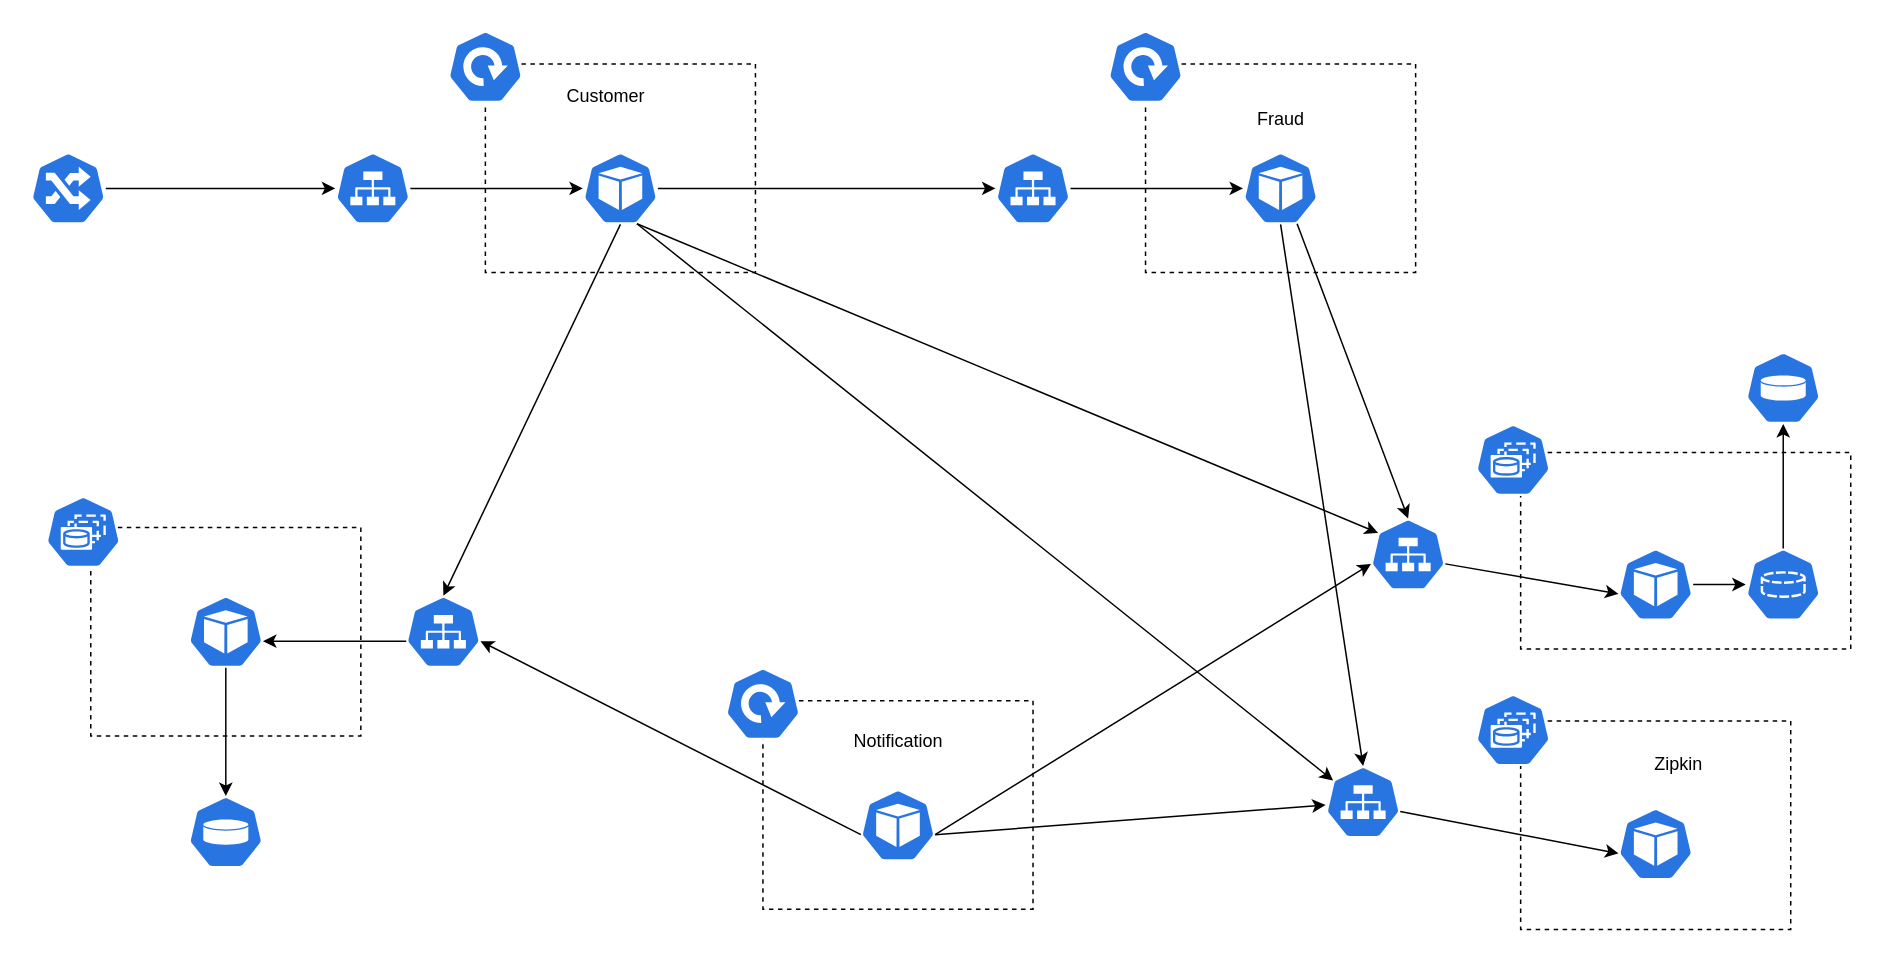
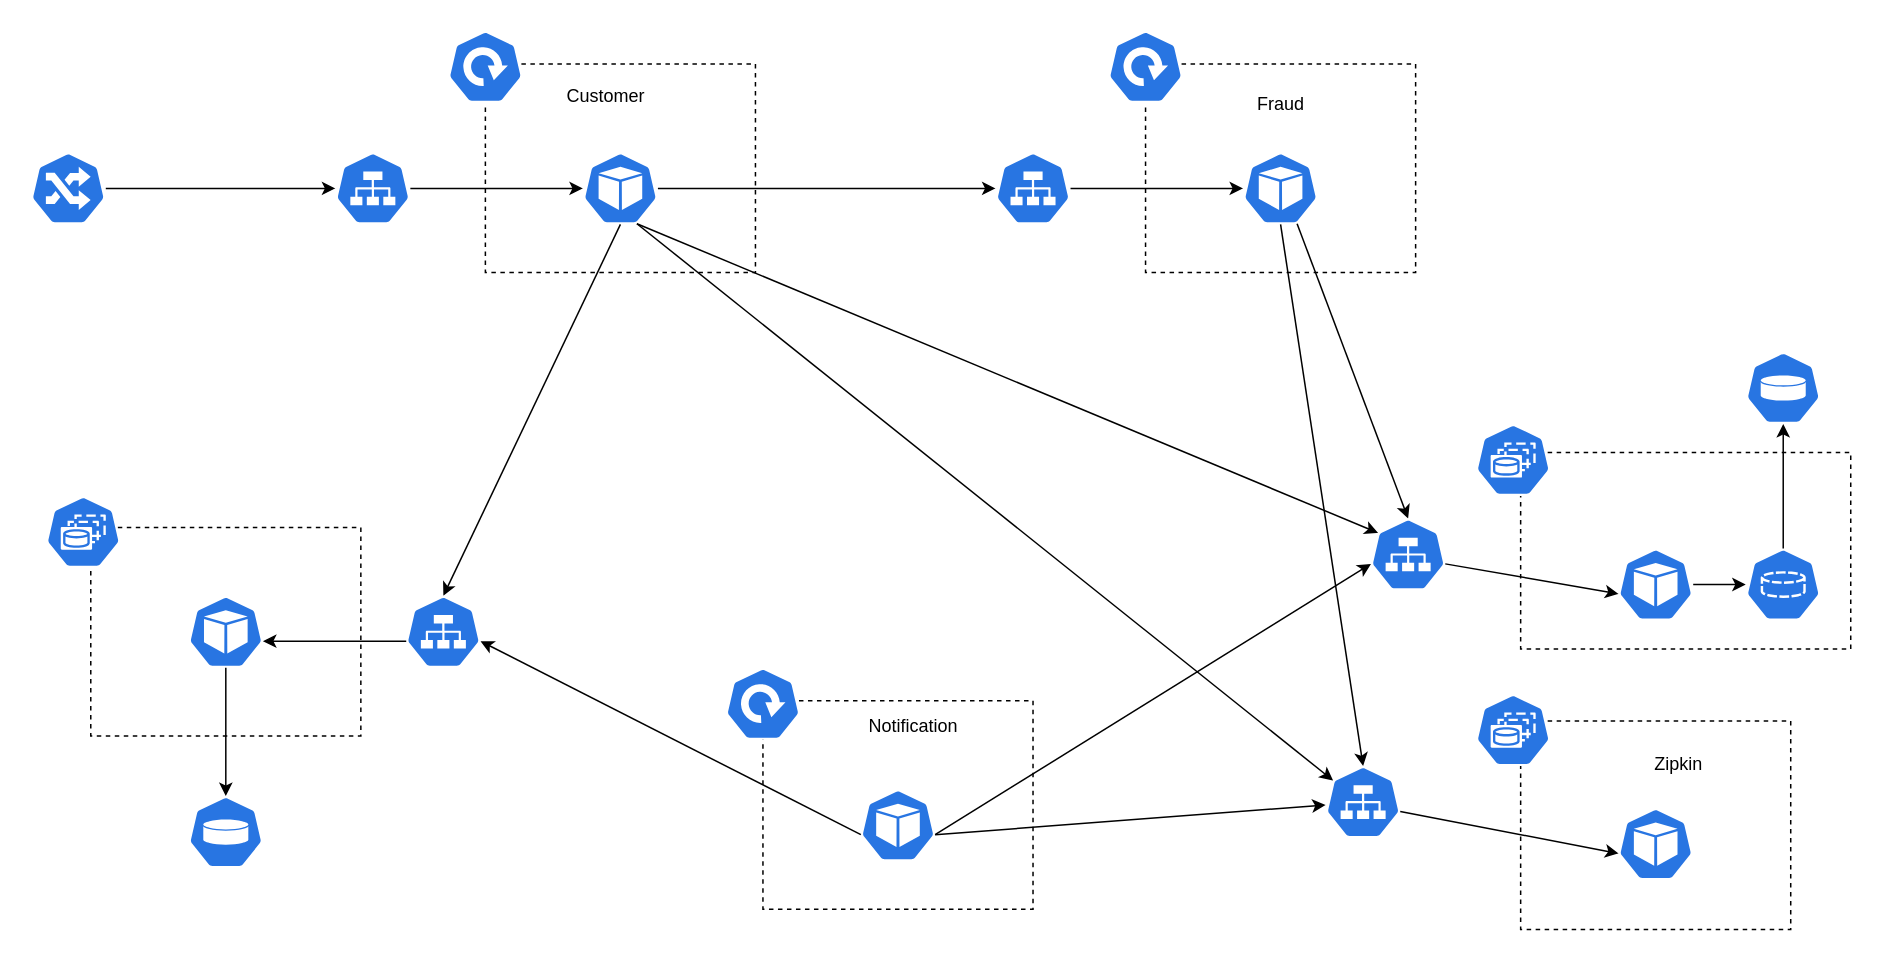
node "Fraud": moved (1280, 119) -> (1280, 104)
node "Notification": moved (898, 741) -> (913, 726)
